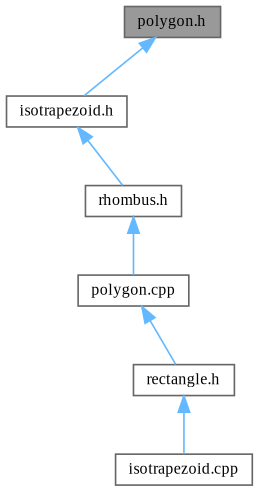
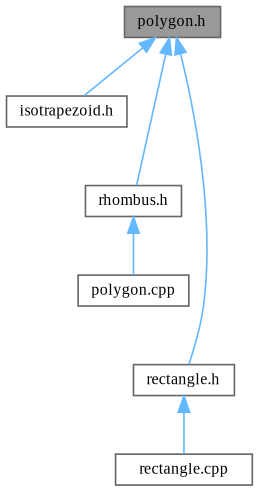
edge "rhombus.h" -> "isotrapezoid.h": now "rhombus.h" -> "polygon.h"
edge "rectangle.h" -> "polygon.cpp": now "rectangle.h" -> "polygon.h"
node "isotrapezoid.cpp": label "isotrapezoid.cpp" -> "rectangle.cpp"
